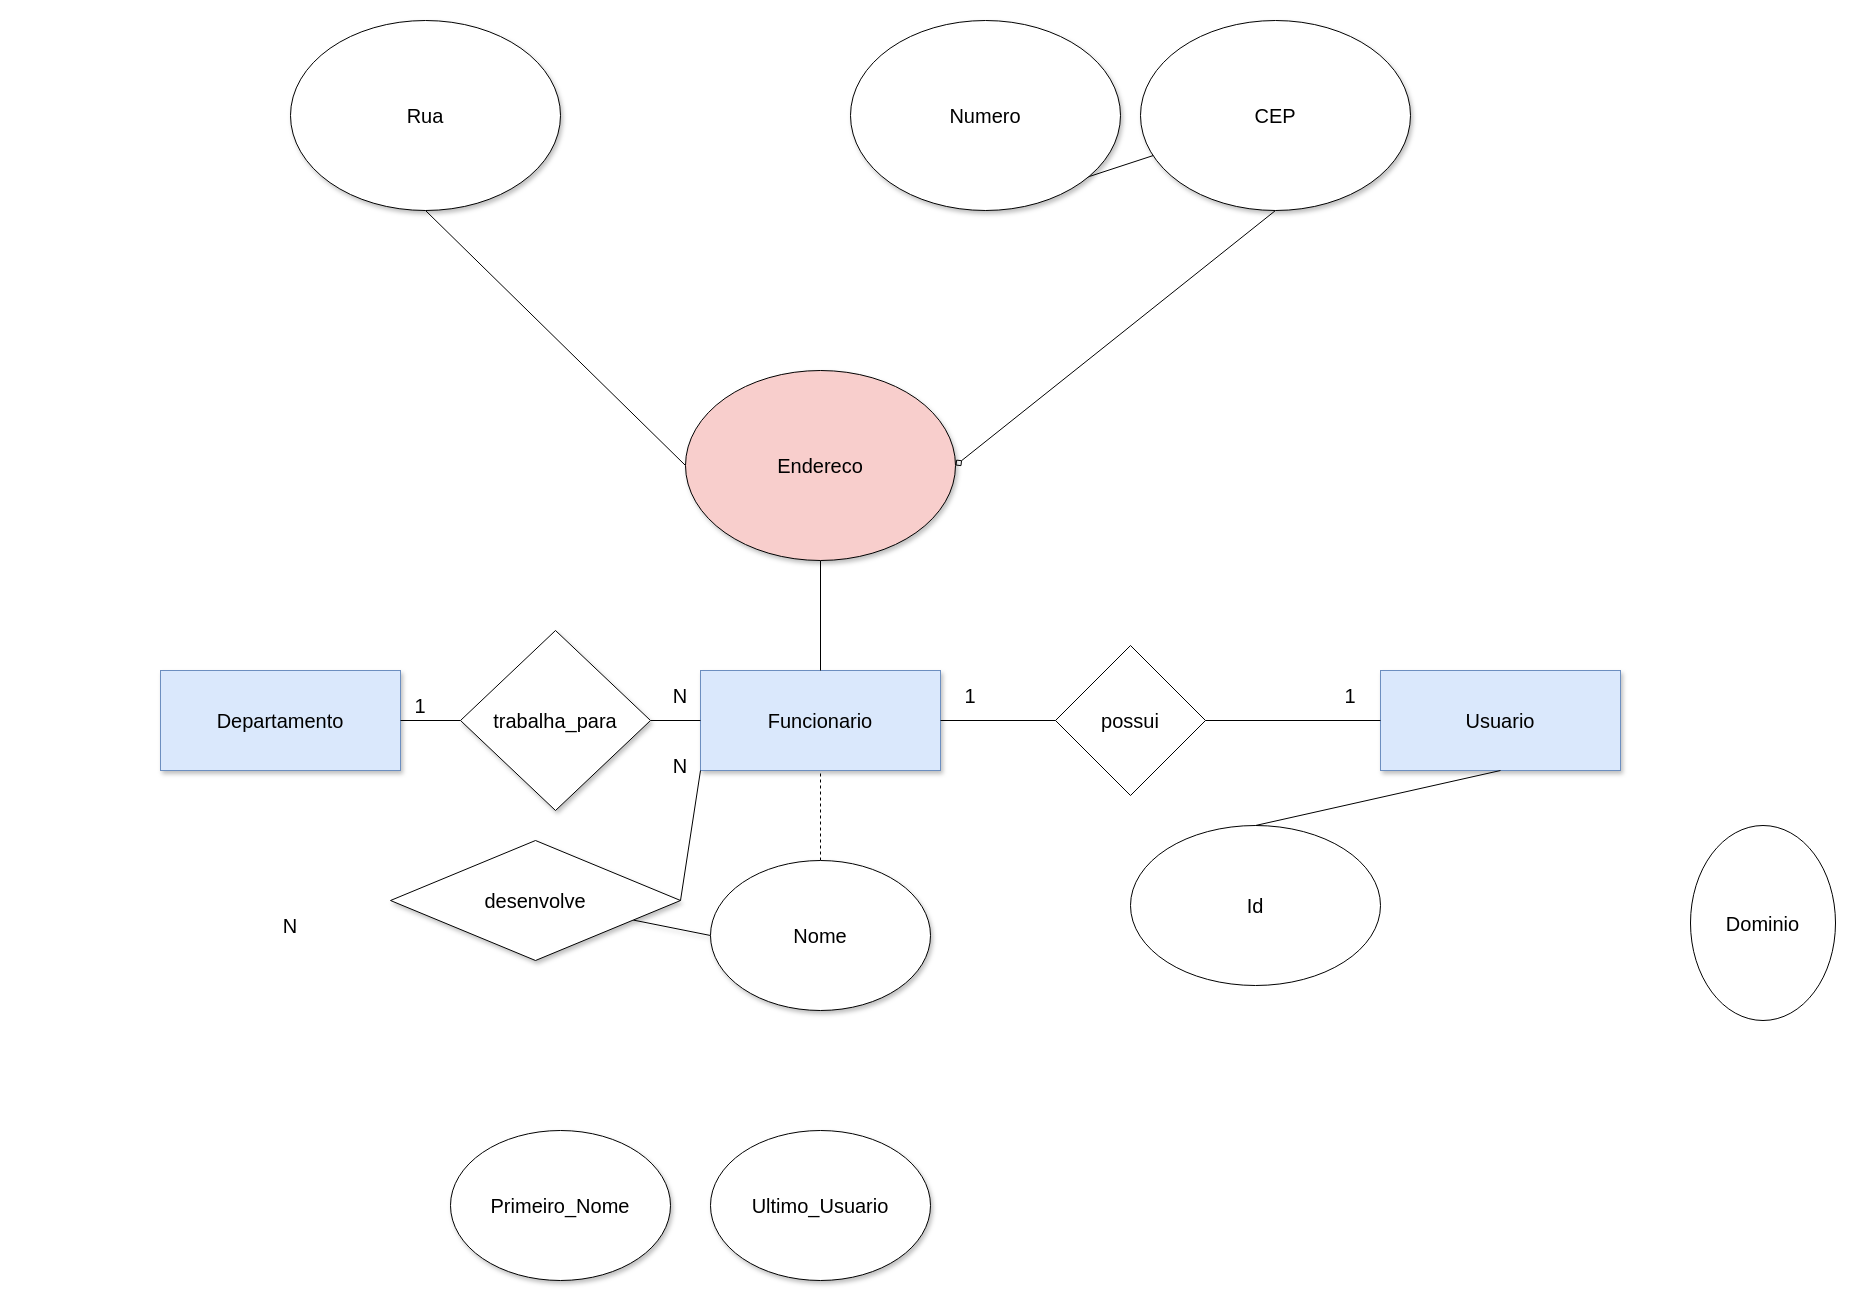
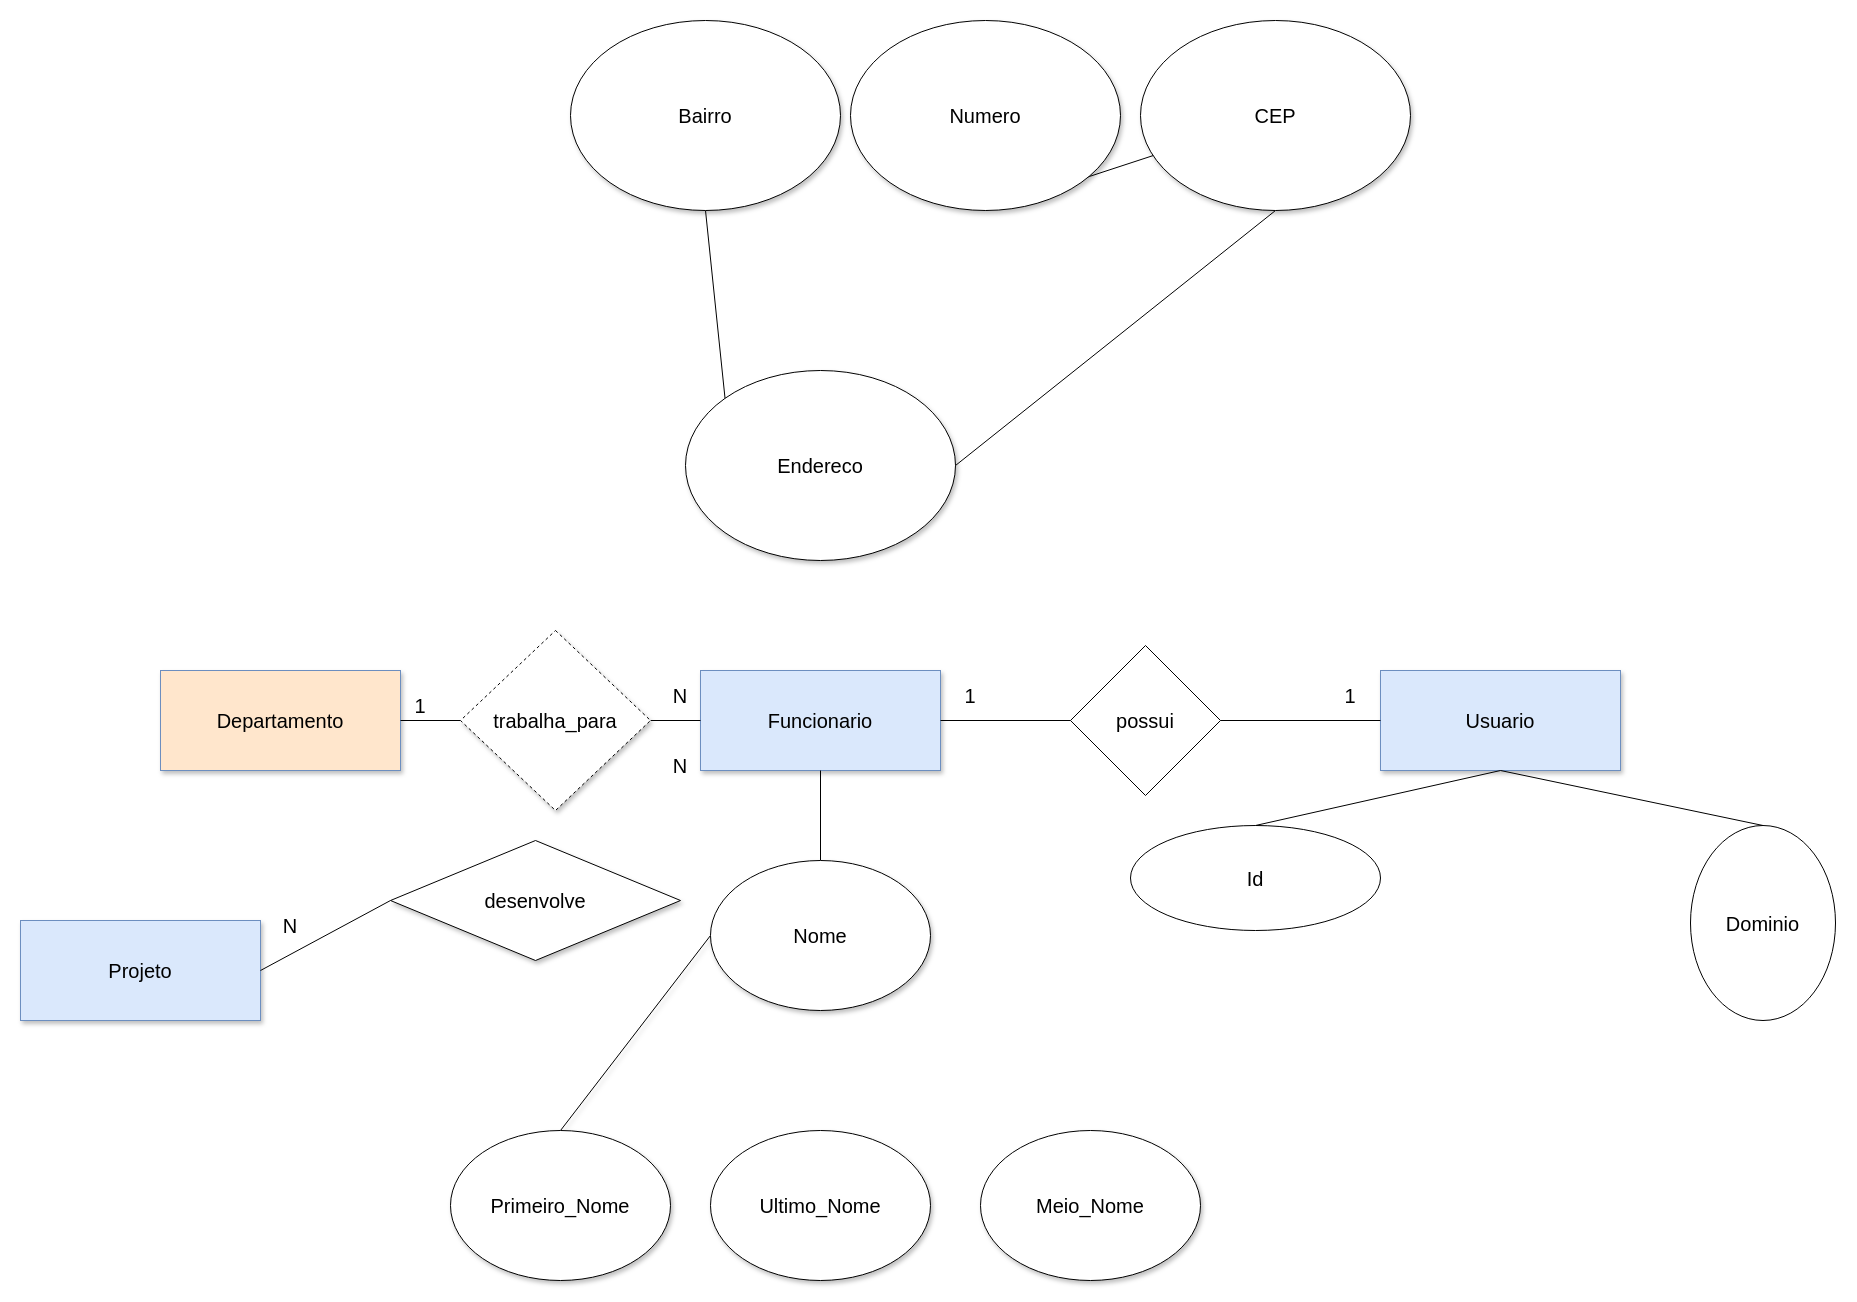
node "Rua": removed
node "Bairro": added
edge "Bairro" -- "Endereco": added
edge "Rua" -- "Endereco": removed
edge "CEP" -> "Endereco": arrowhead diamond -> none
node "Endereco": fillcolor #f8cecc -> #ffffff
edge "Endereco" -- "Funcionario": removed
node "Departamento": fillcolor #dae8fc -> #ffe6cc
node "trabalha_para": style solid -> dashed
node "possui": moved (1131, 721) -> (1146, 721)
edge "Usuario" -- "Dominio": added
edge "Funcionario" -- "Nome": style dashed -> solid
edge "Funcionario" -- "desenvolve": removed
node "Id": size 250x160 -> 250x105
edge "desenvolve" -- "Nome": now "Primeiro_Nome" -- "Nome"
edge "desenvolve" -- "Projeto": added
node "Projeto": added
node "Ultimo_Usuario": label "Ultimo_Usuario" -> "Ultimo_Nome"
node "Meio_Nome": added
